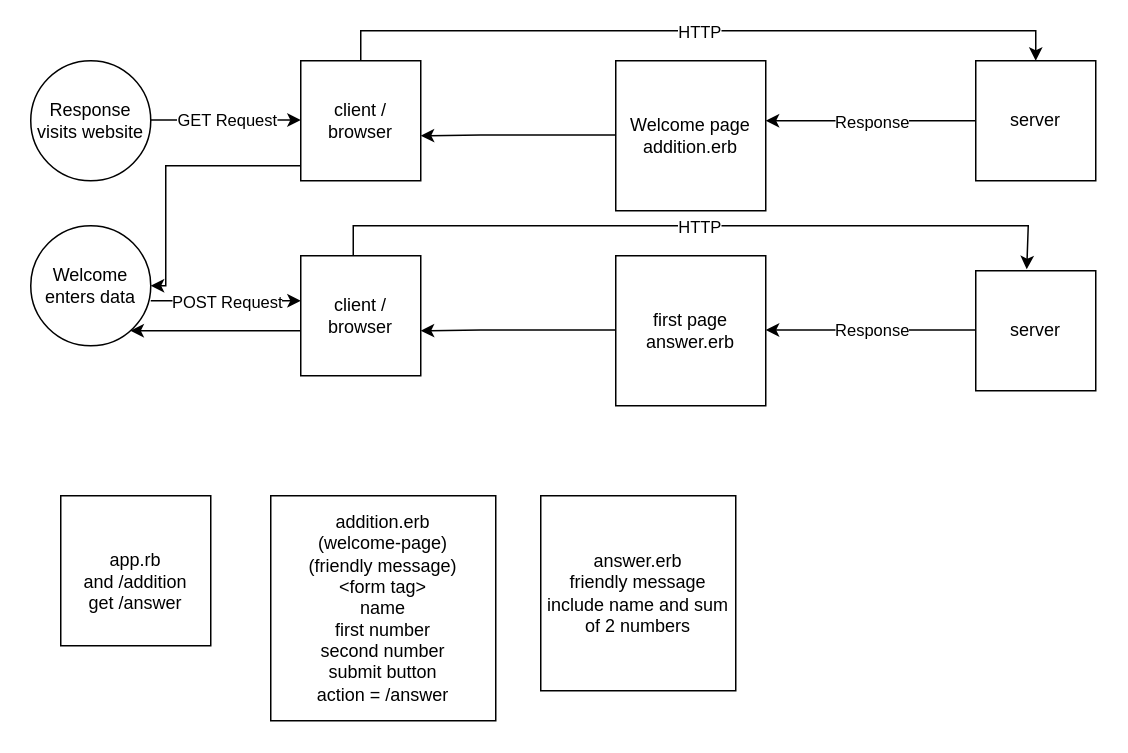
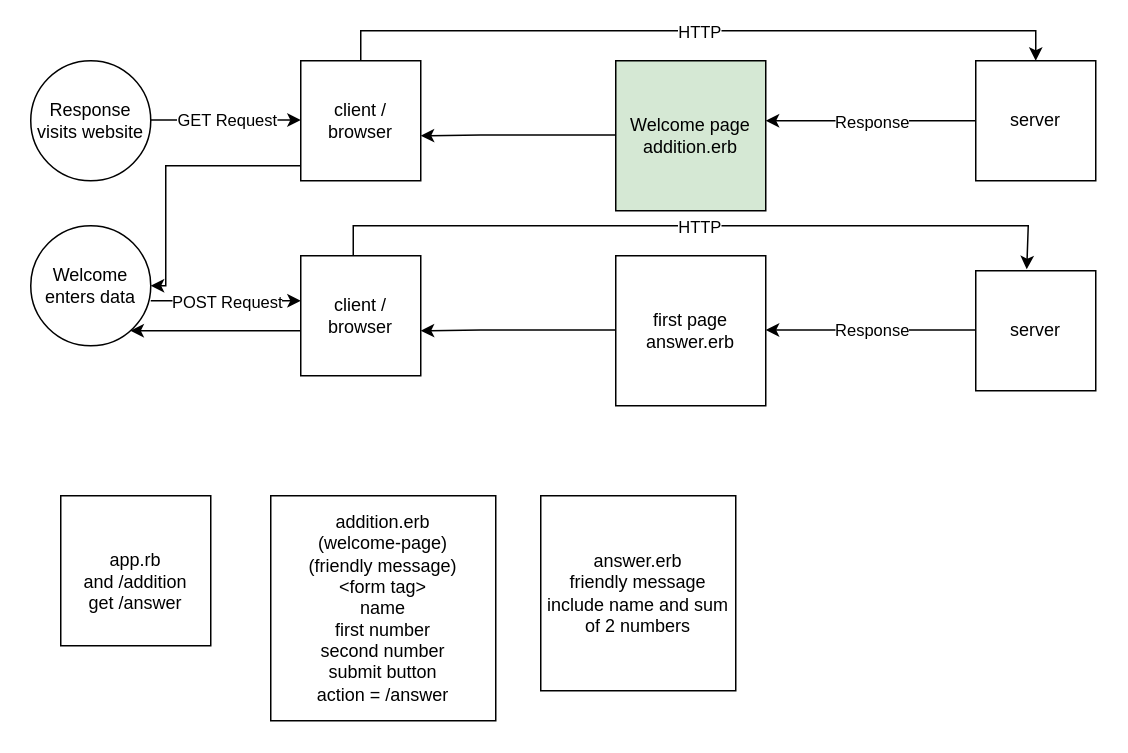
node "Welcome page addition.erb": fillcolor #ffffff -> #d5e8d4
